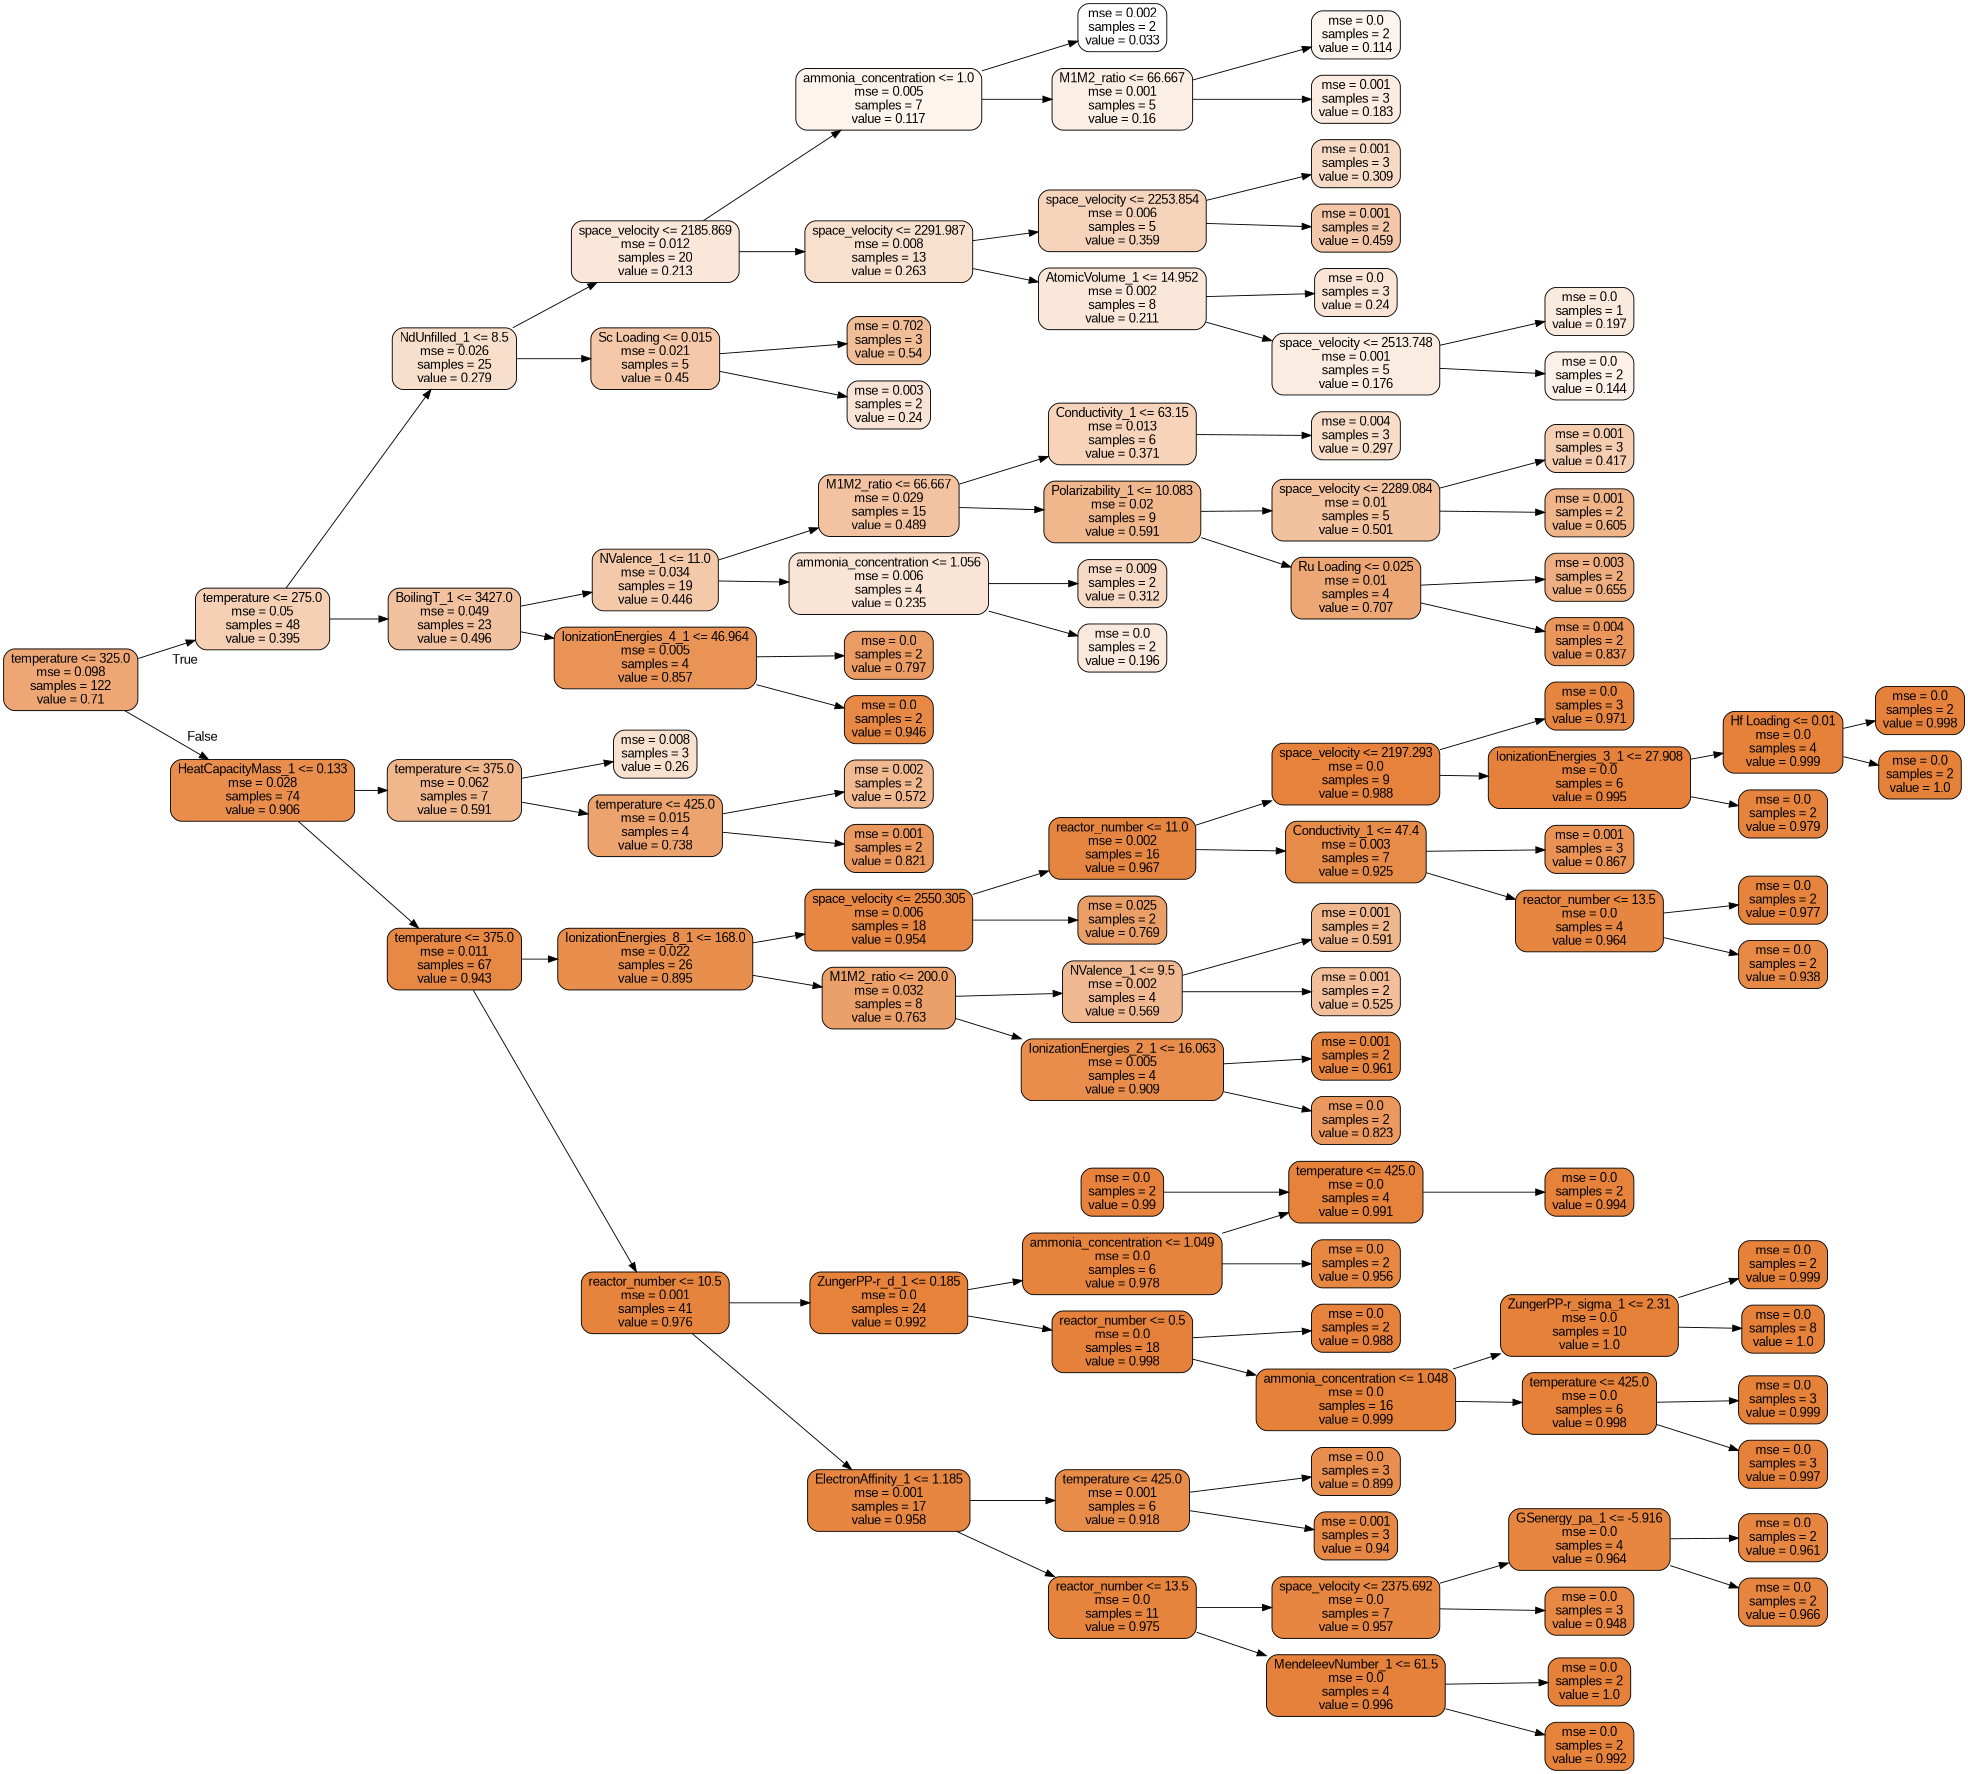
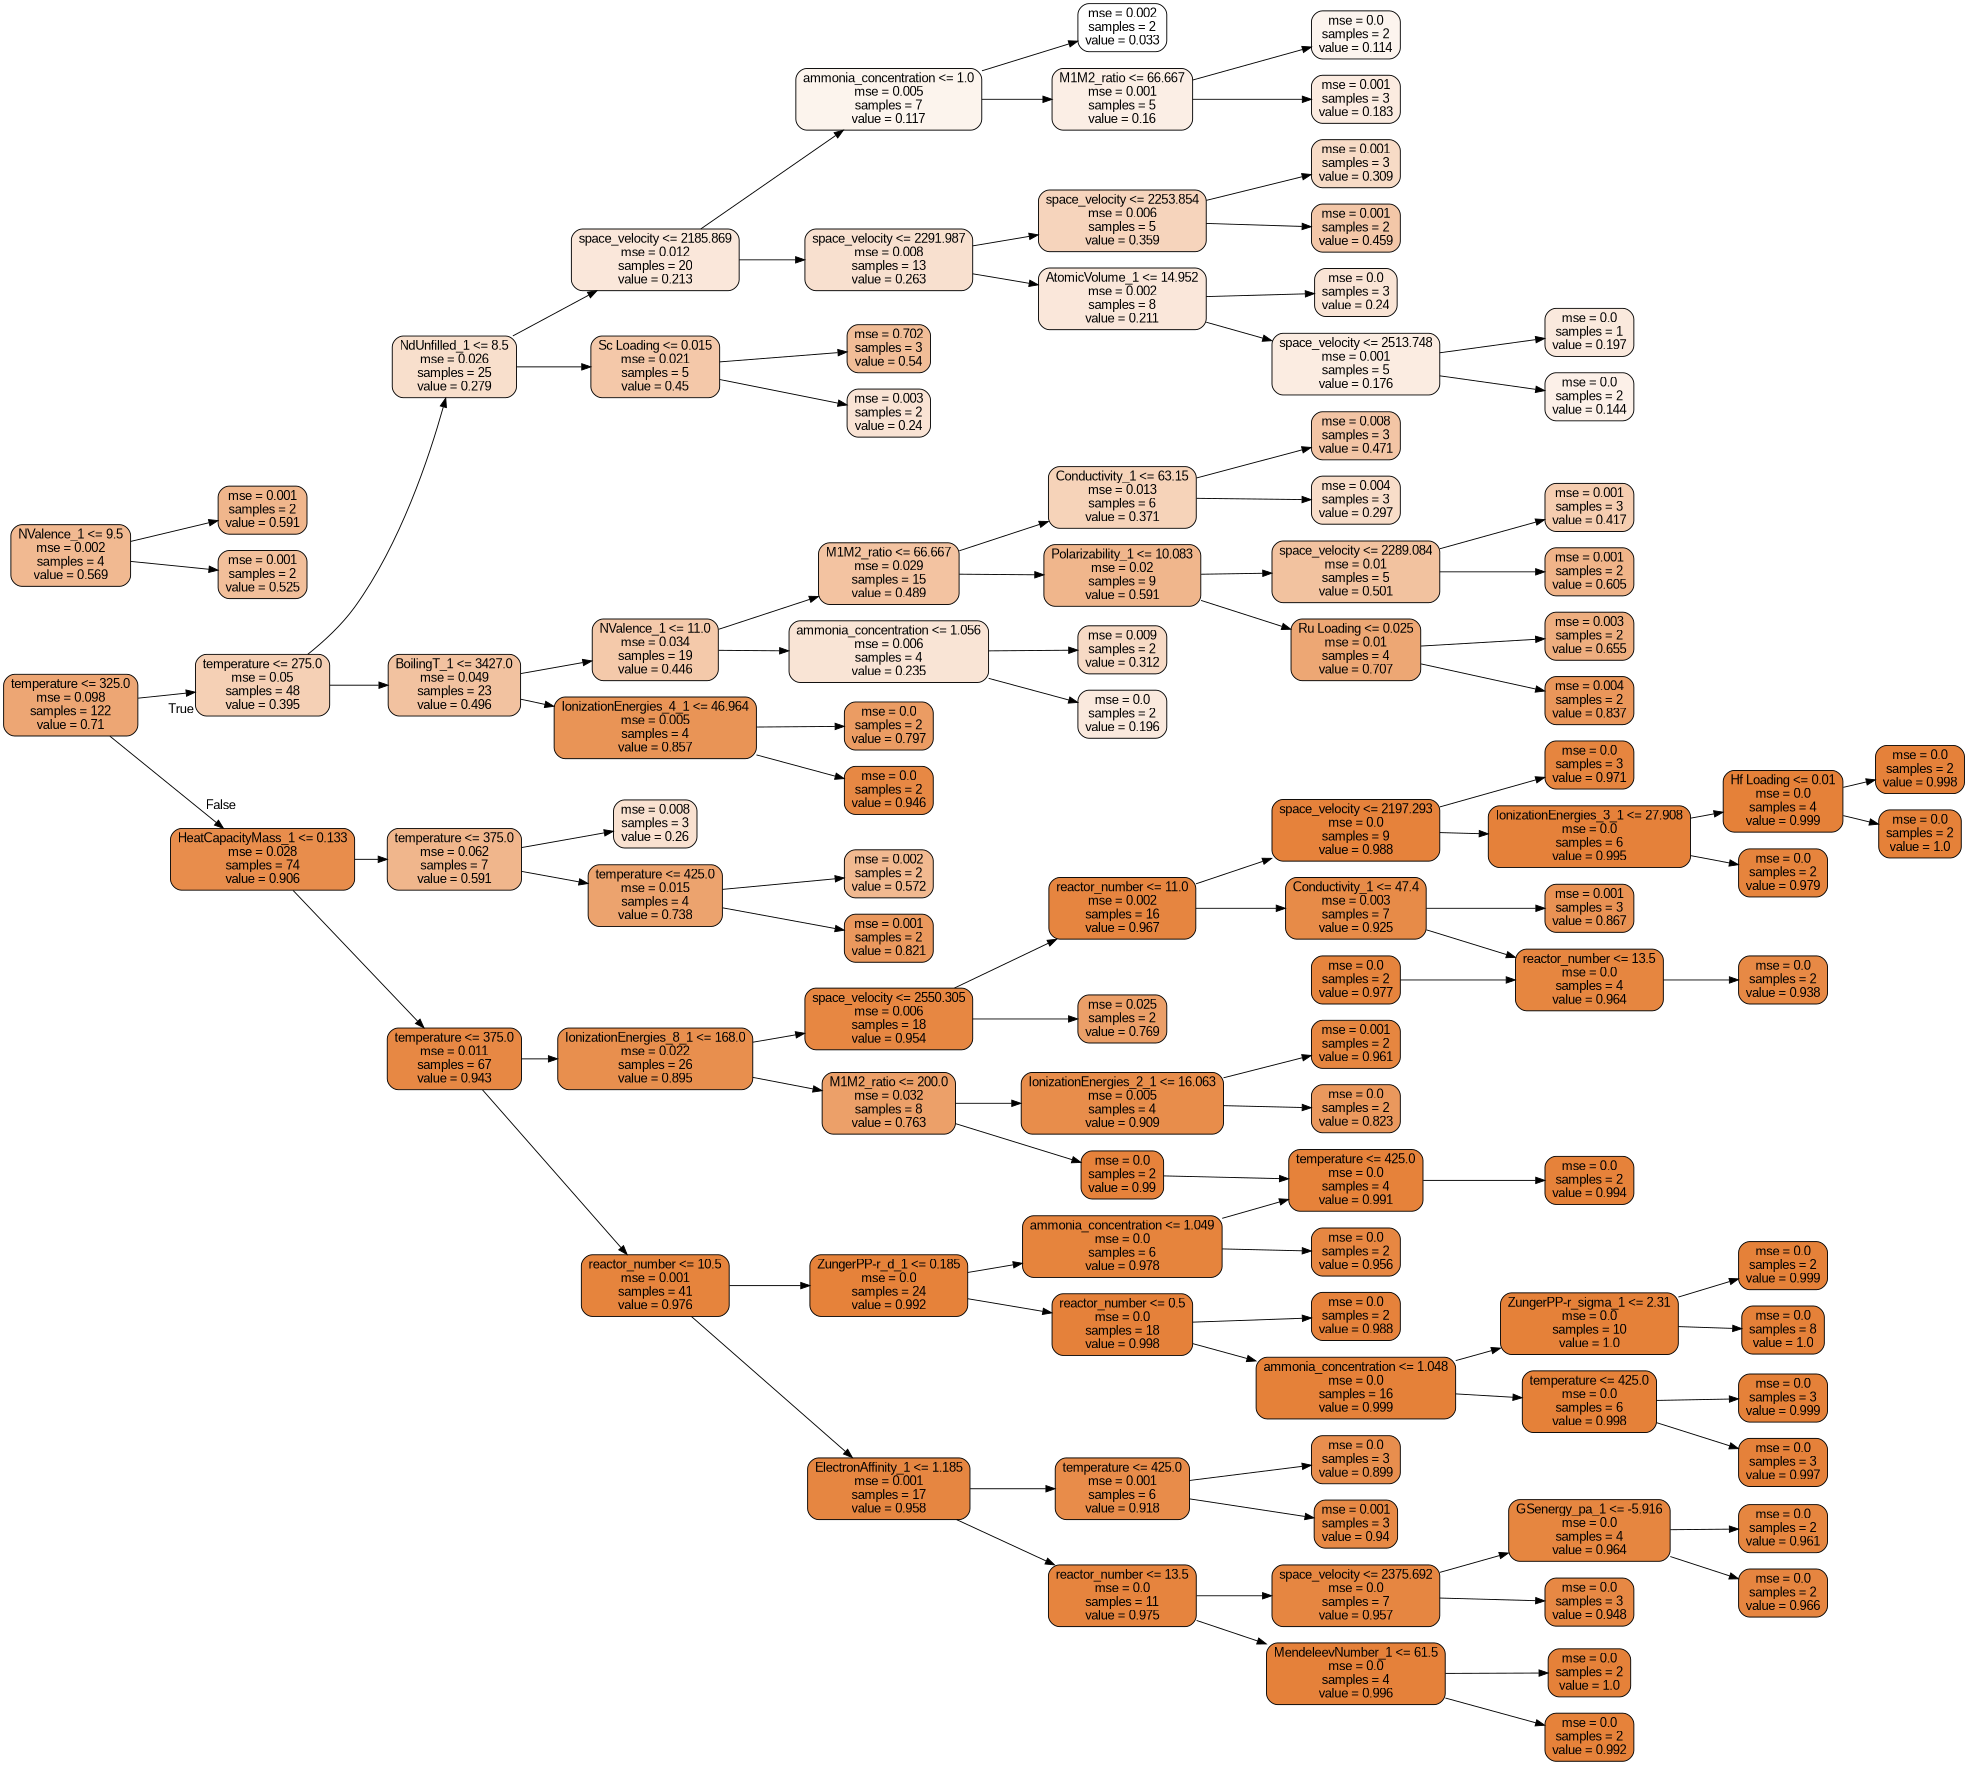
node "mse = 0.008 samples = 3 value = 0.471": added
edge "reactor_number <= 13.5 mse = 0.0 samples = 4 value = 0.964" -> "mse = 0.0 samples = 2 value = 0.977": reversed
edge "M1M2_ratio <= 200.0 mse = 0.032 samples = 8 value = 0.763" -> "NValence_1 <= 9.5 mse = 0.002 samples = 4 value = 0.569": now "M1M2_ratio <= 200.0 mse = 0.032 samples = 8 value = 0.763" -> "mse = 0.0 samples = 2 value = 0.99"
